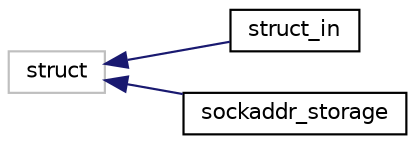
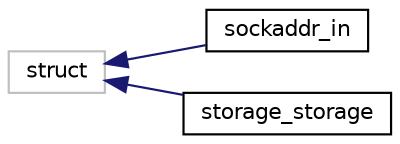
node "struct_in": label "struct_in" -> "sockaddr_in"
node "sockaddr_storage": label "sockaddr_storage" -> "storage_storage"
